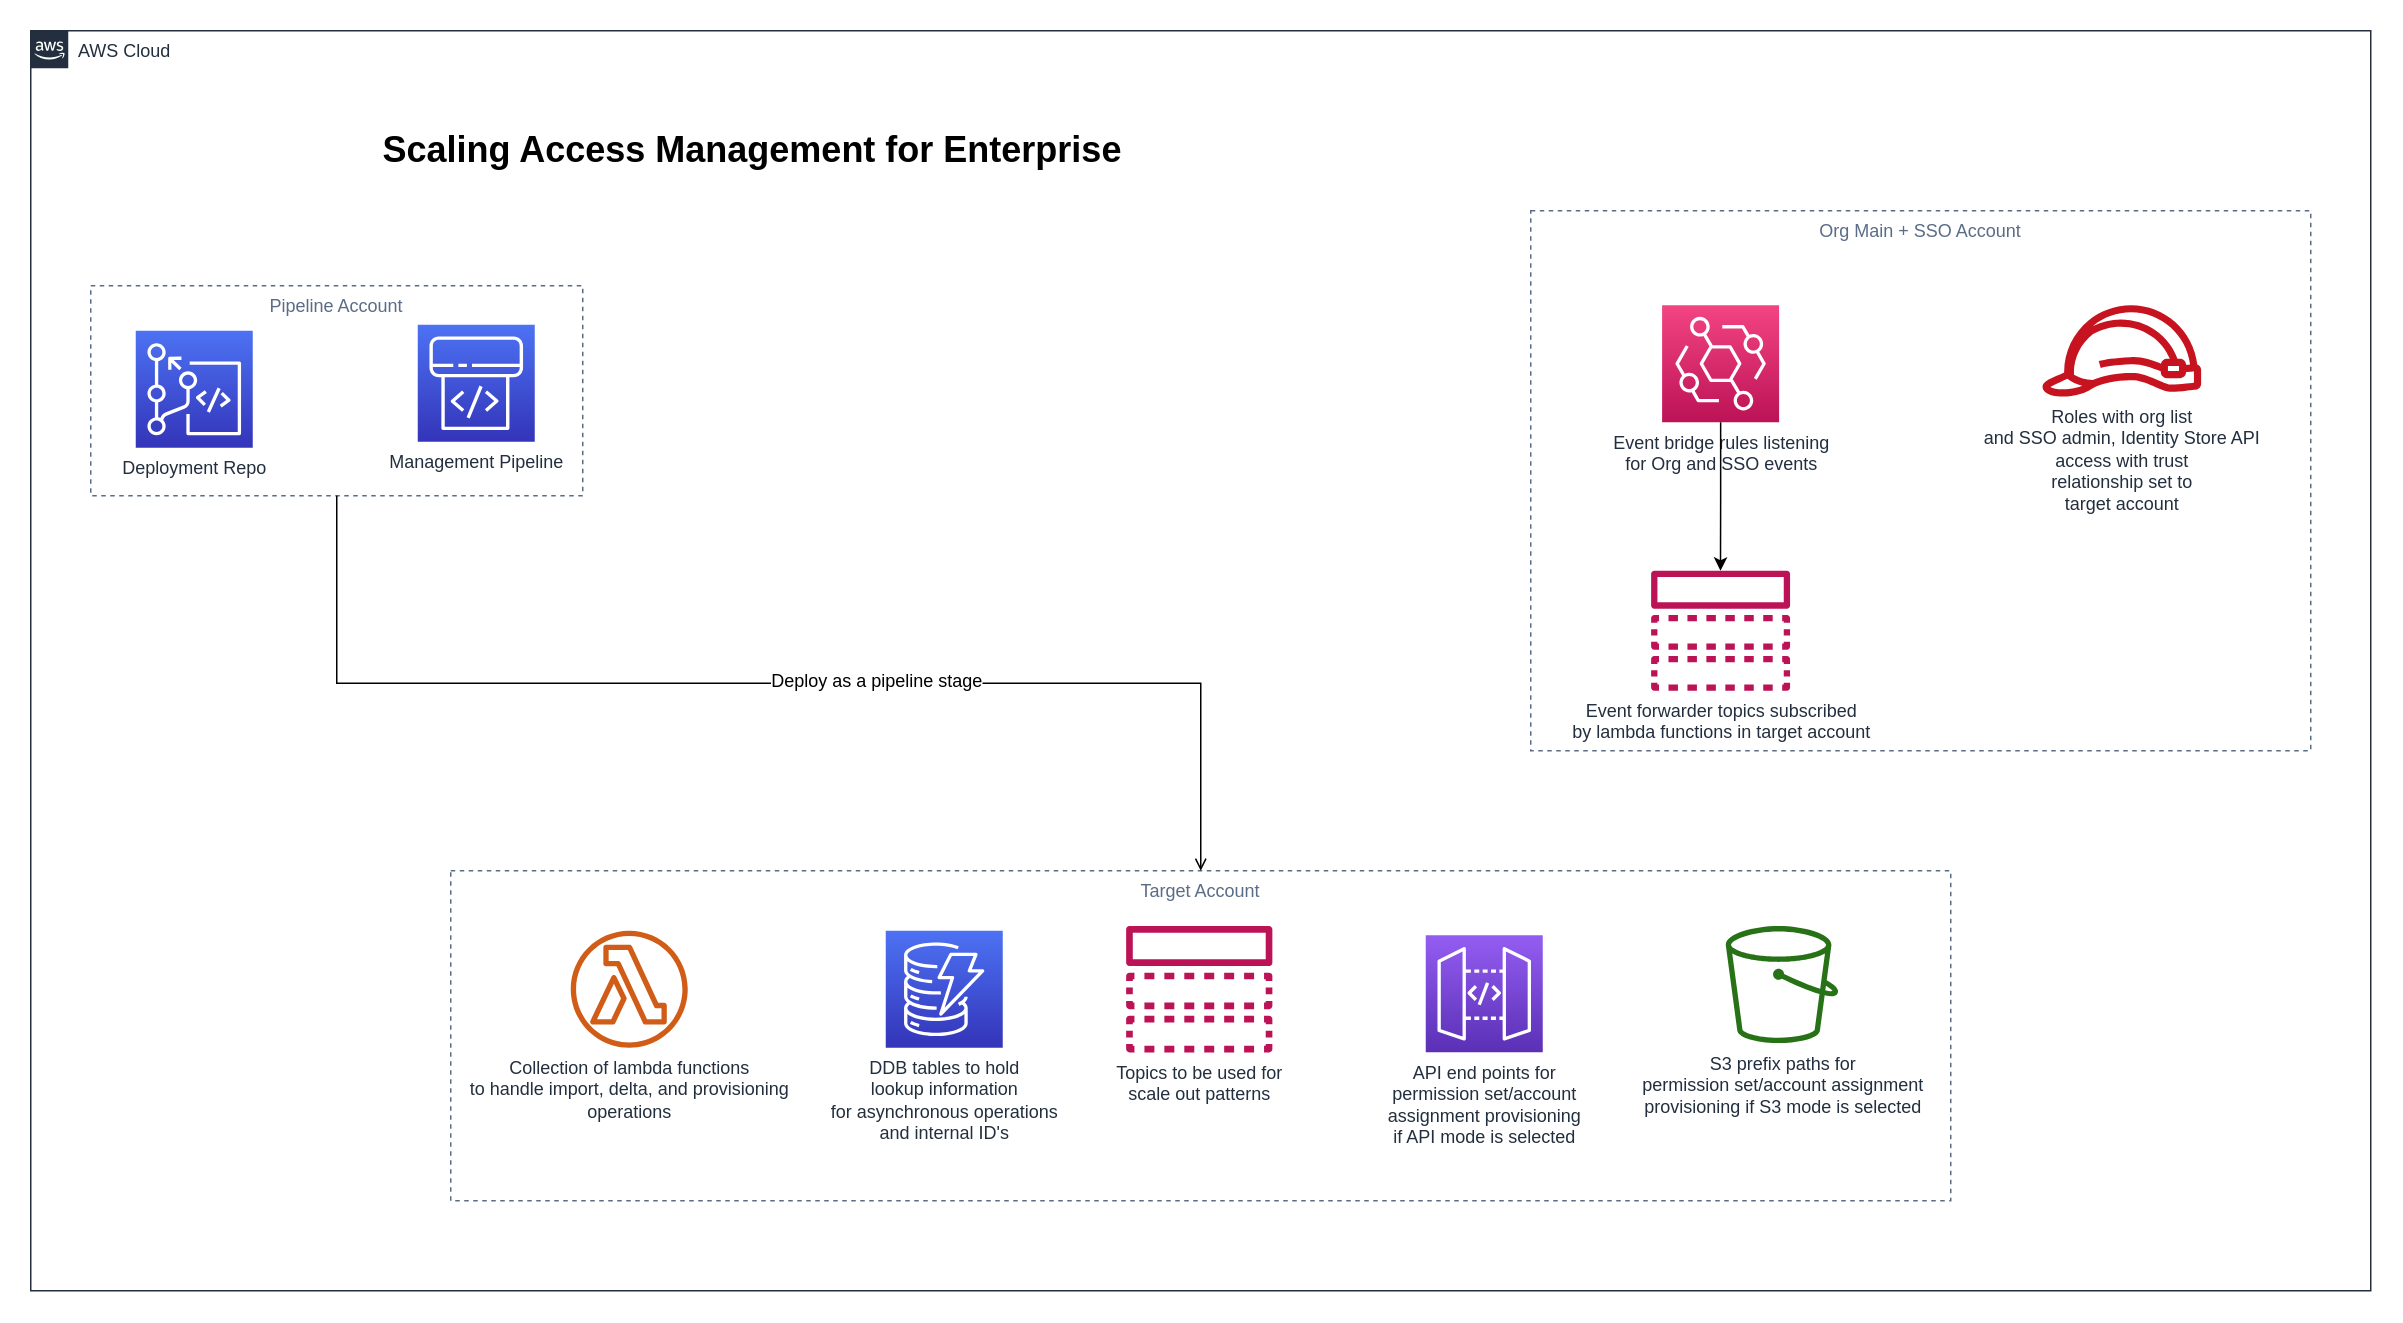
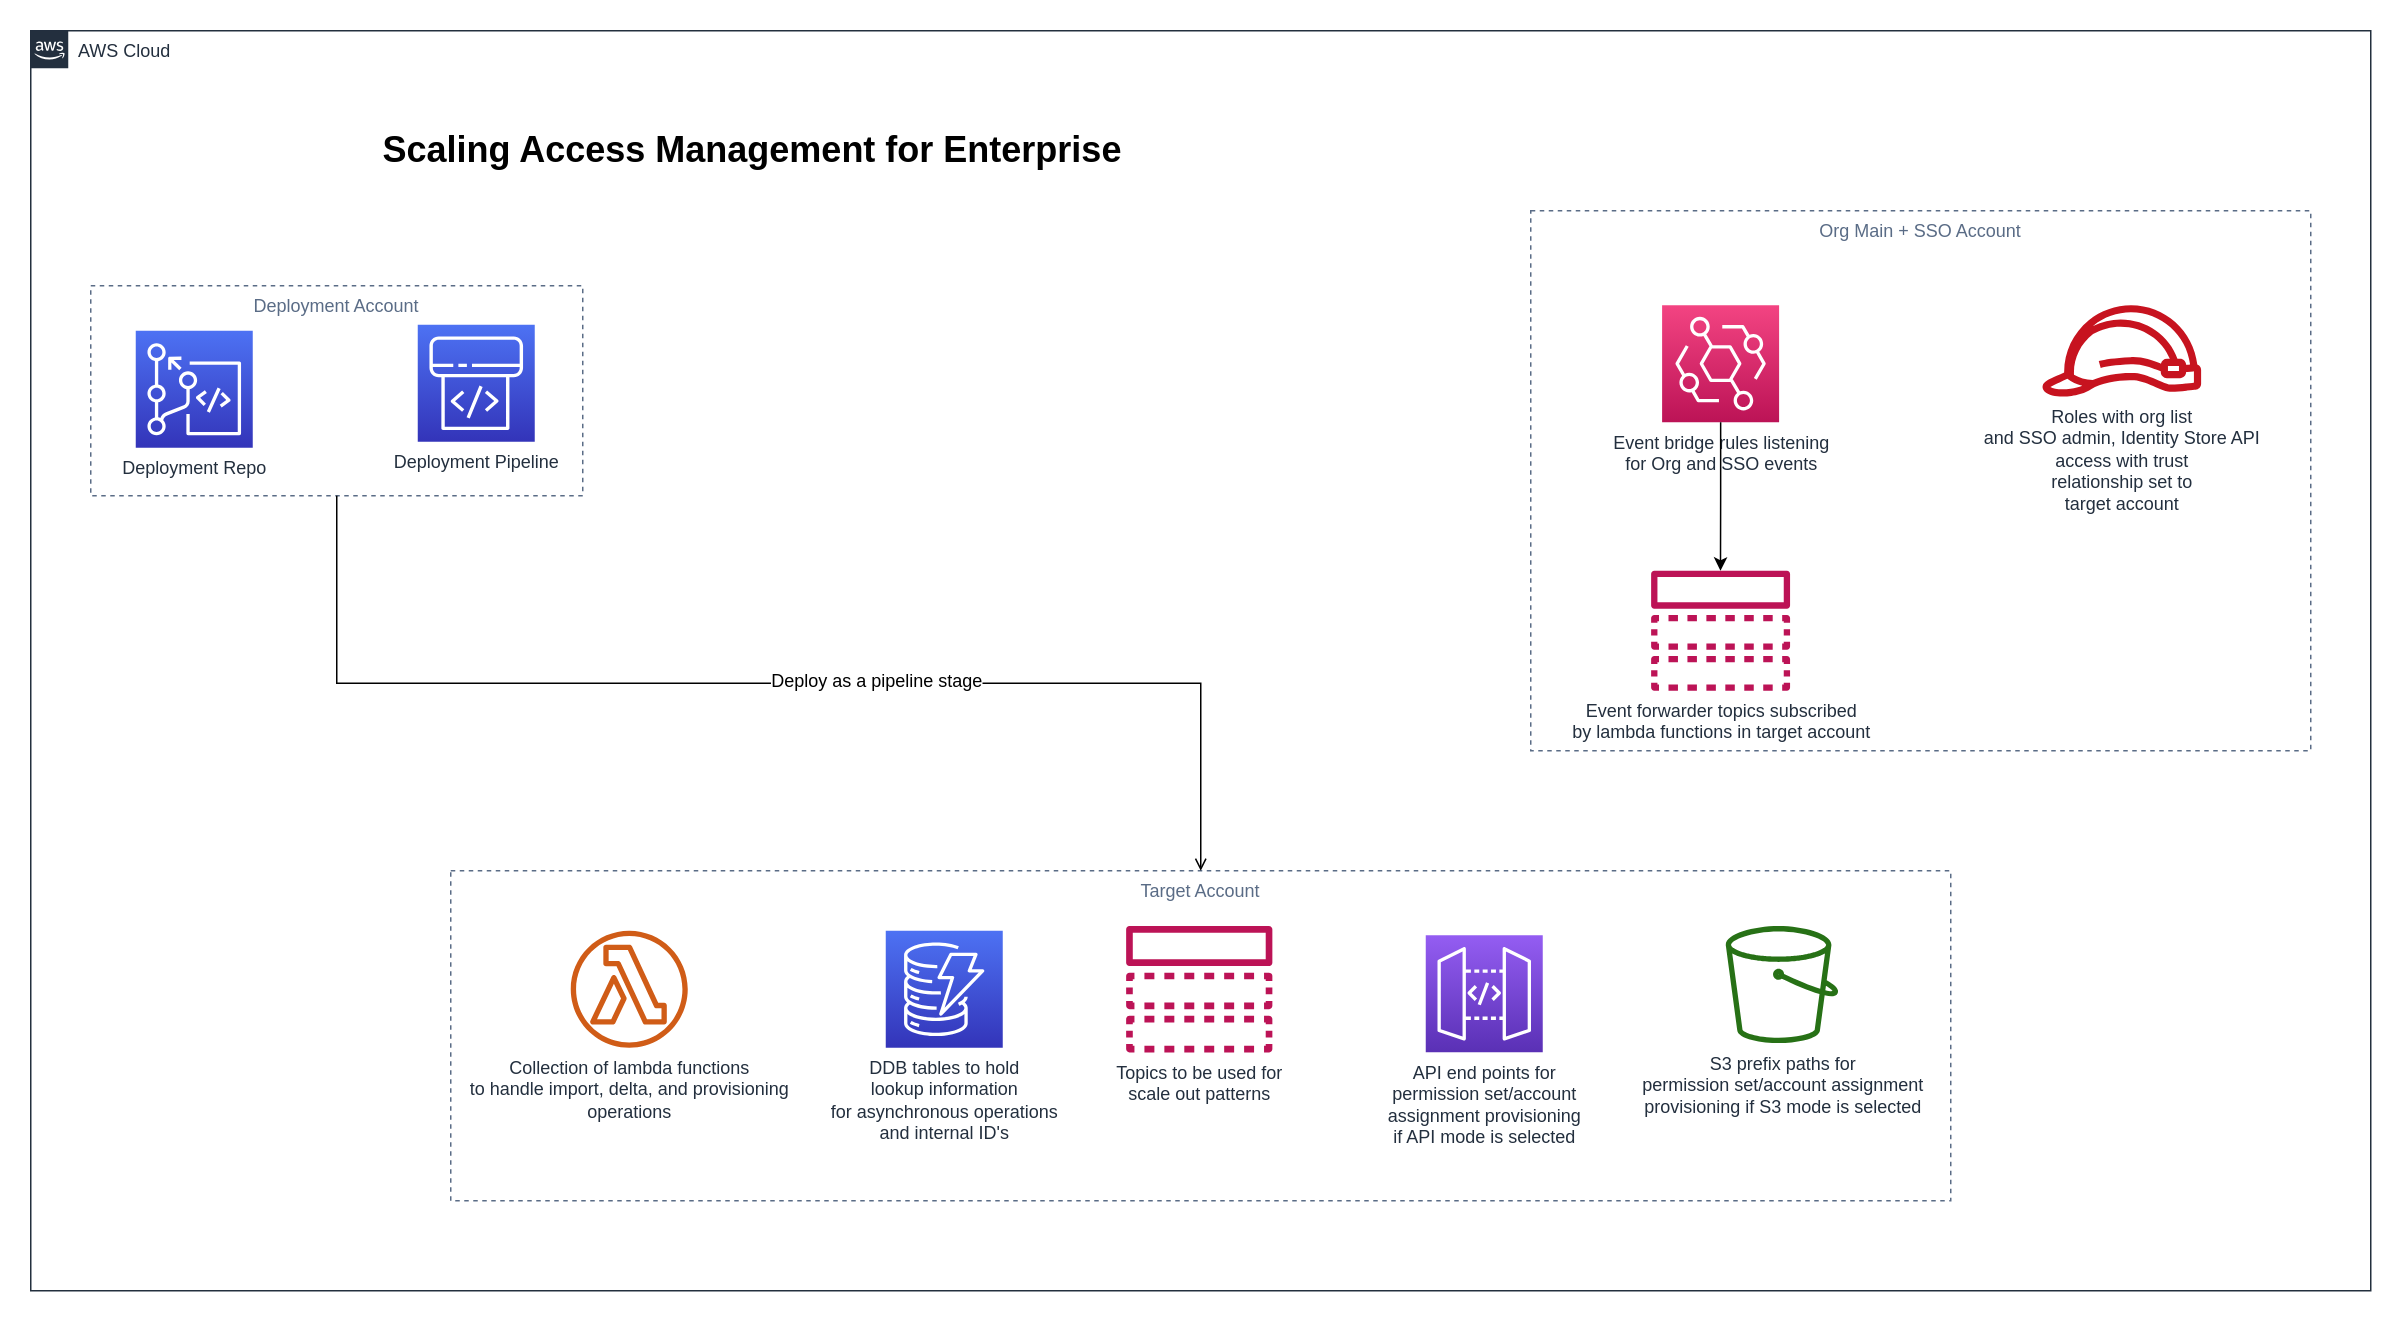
node "Pipeline Account": label "Pipeline Account" -> "Deployment Account"
node "Management Pipeline": label "Management Pipeline" -> "Deployment Pipeline"
